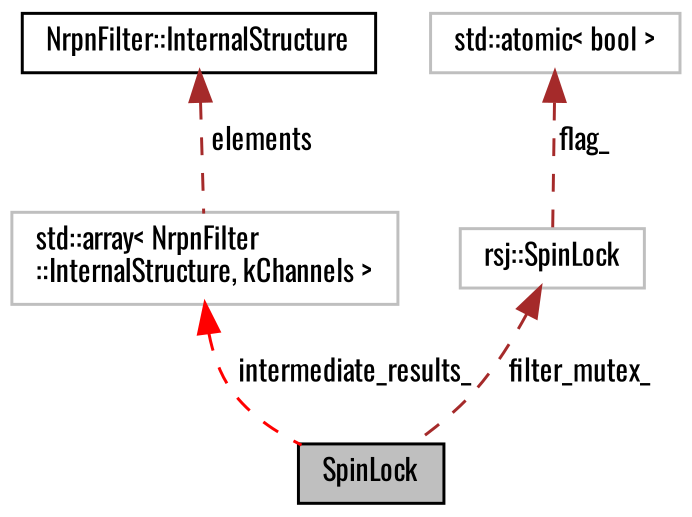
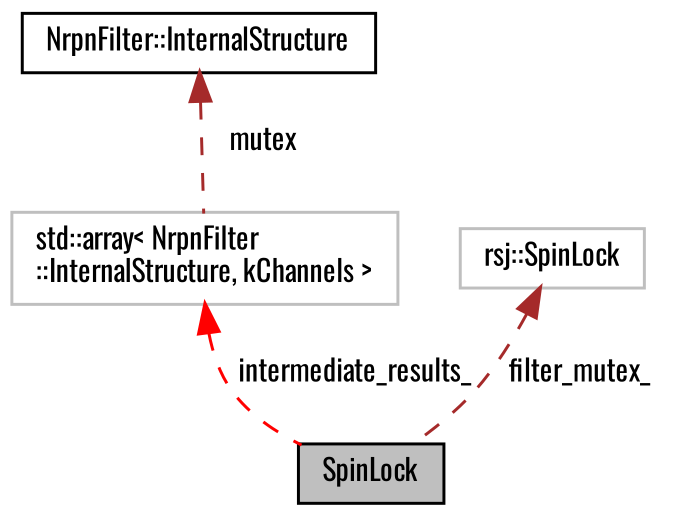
node "std::atomic< bool >": removed
edge "std::array< NrpnFilter ::InternalStructure, kChannels >" -> "NrpnFilter::InternalStructure": label " elements" -> " mutex"
